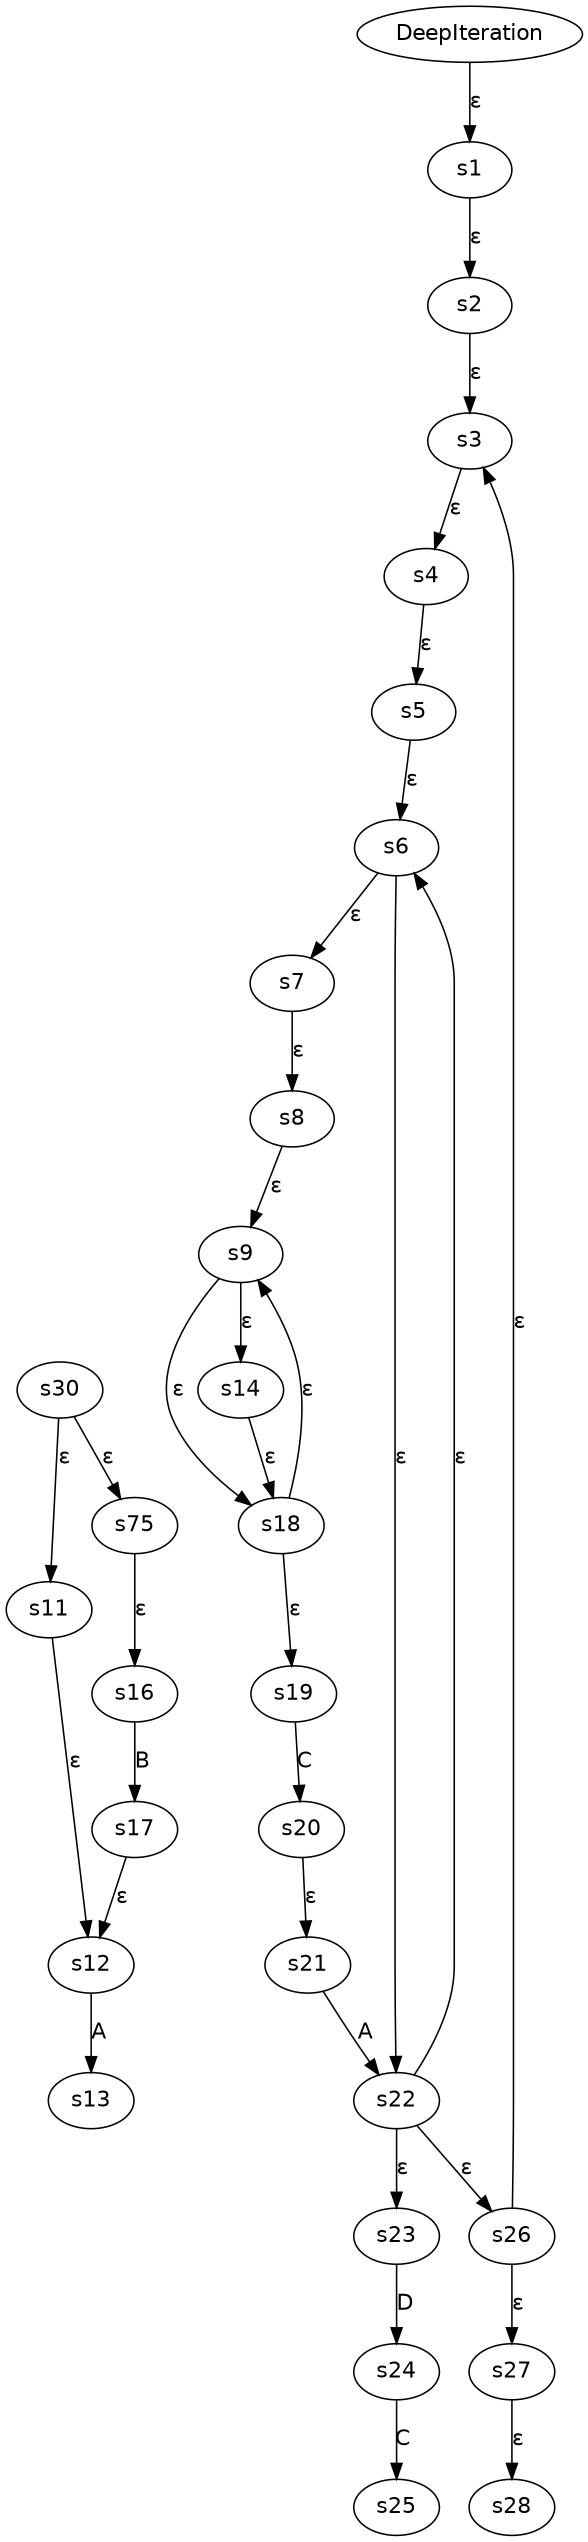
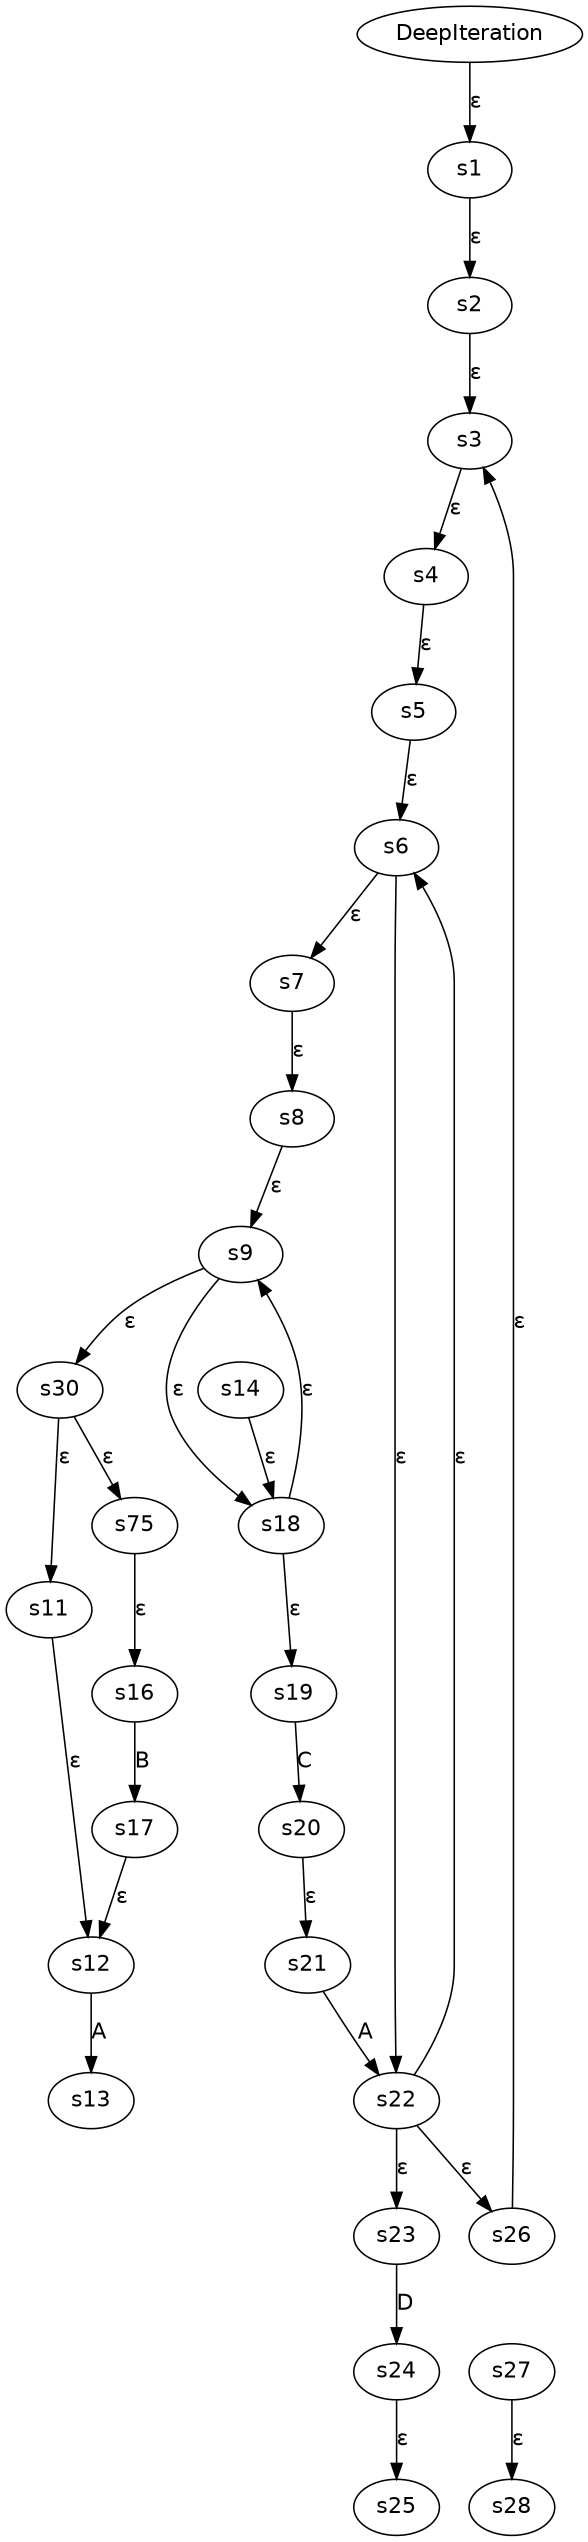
edge "s9" -> "s14": now "s9" -> "s30"
edge "s26" -> "s27": removed, label "ε"
edge "s24" -> "s25": label "C" -> "ε"
